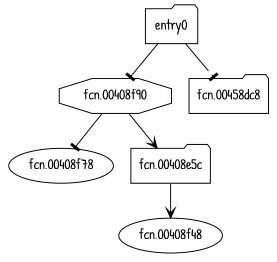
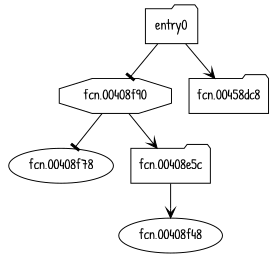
edge "entry0" -> "fcn.00458dc8": arrowhead tee -> vee
